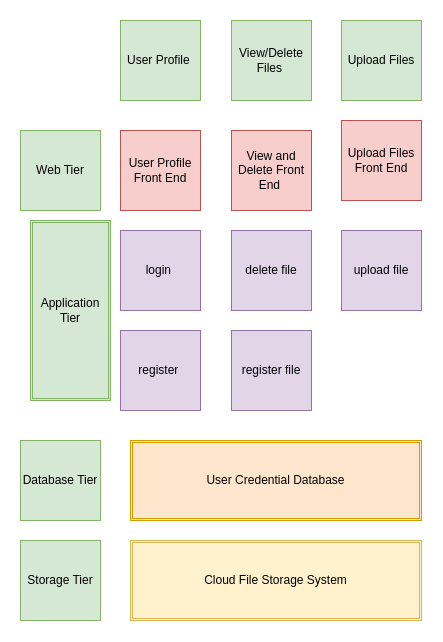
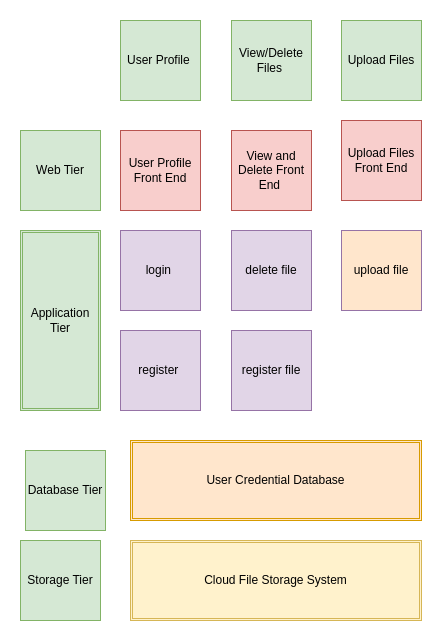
node "upload file": fillcolor #e1d5e7 -> #ffe6cc
node "Application Tier": moved (71, 311) -> (61, 321)
node "Database Tier": moved (61, 481) -> (66, 491)
